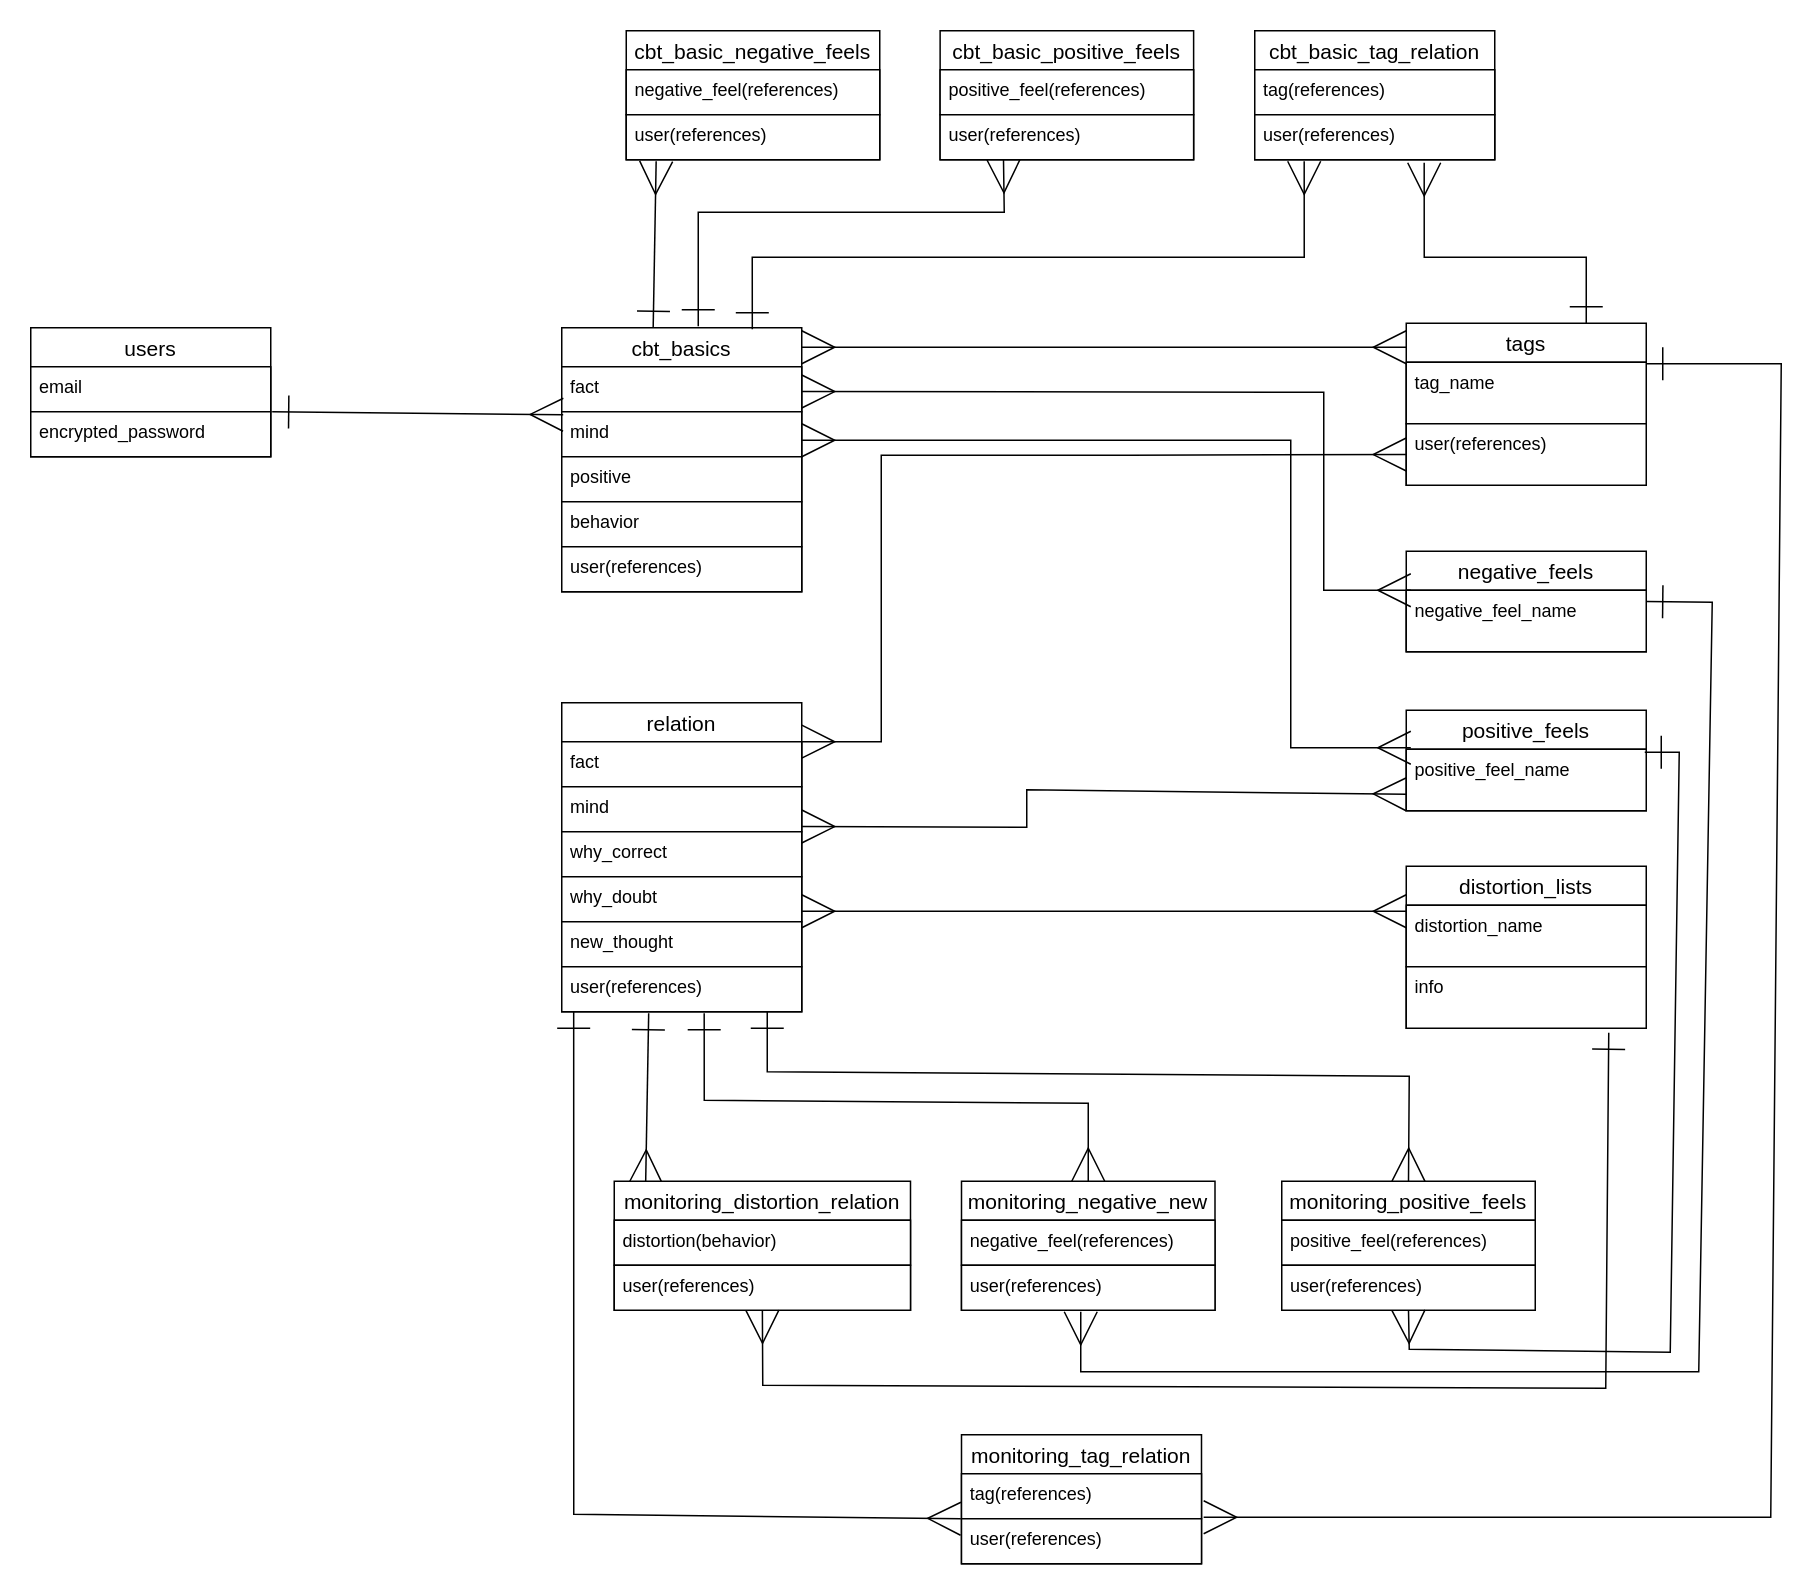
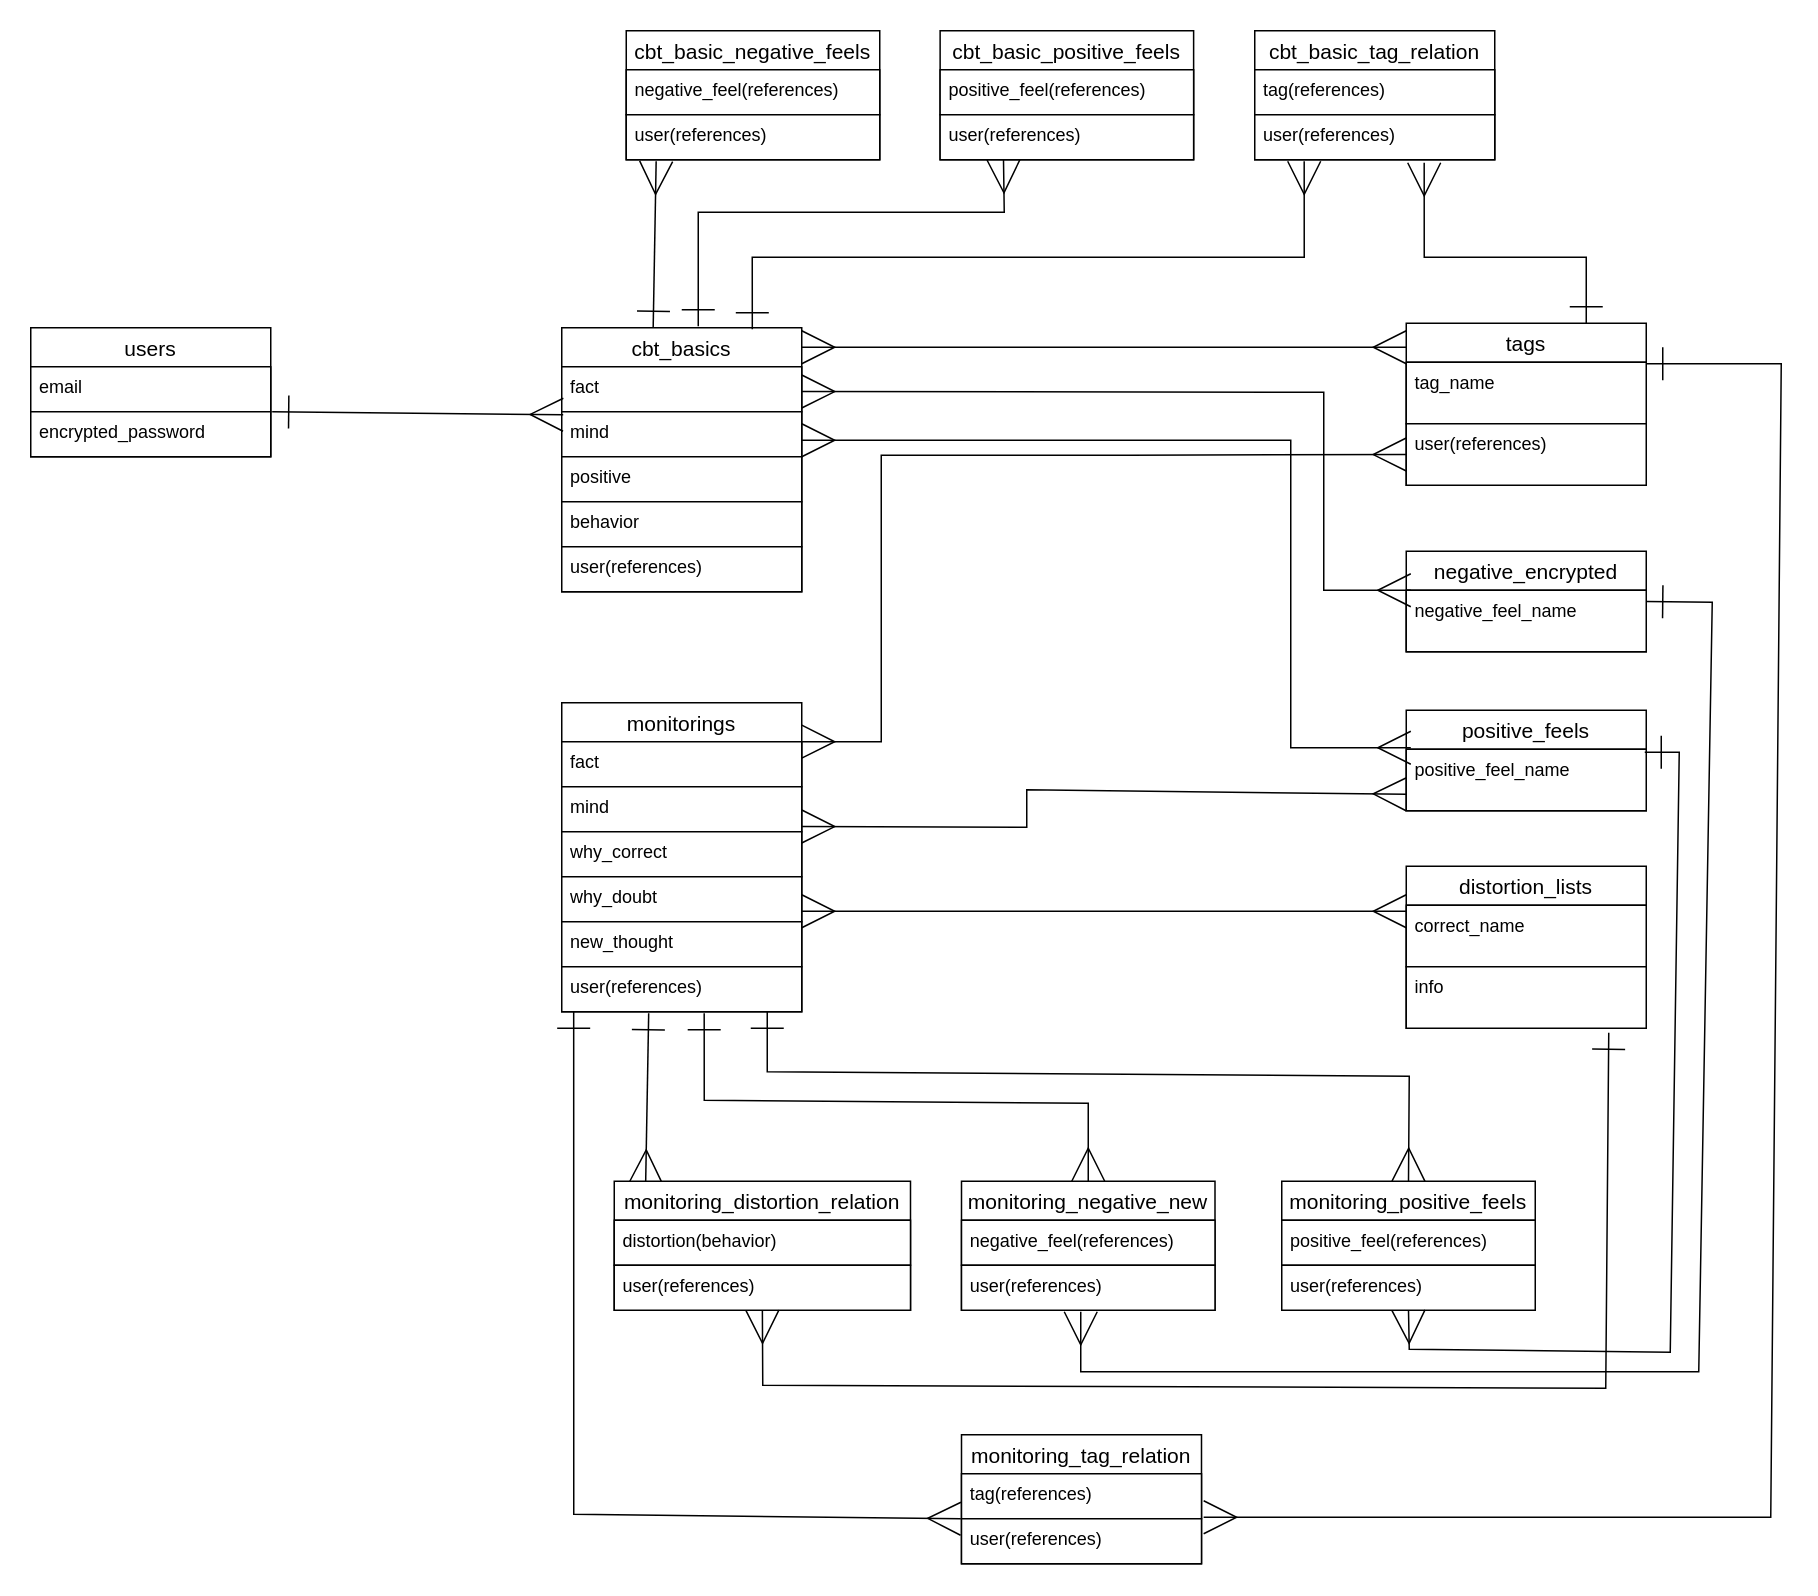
node "negative_feels": label "negative_feels" -> "negative_encrypted"
node "relation": label "relation" -> "monitorings"
node "distortion_name": label "distortion_name" -> "correct_name"
